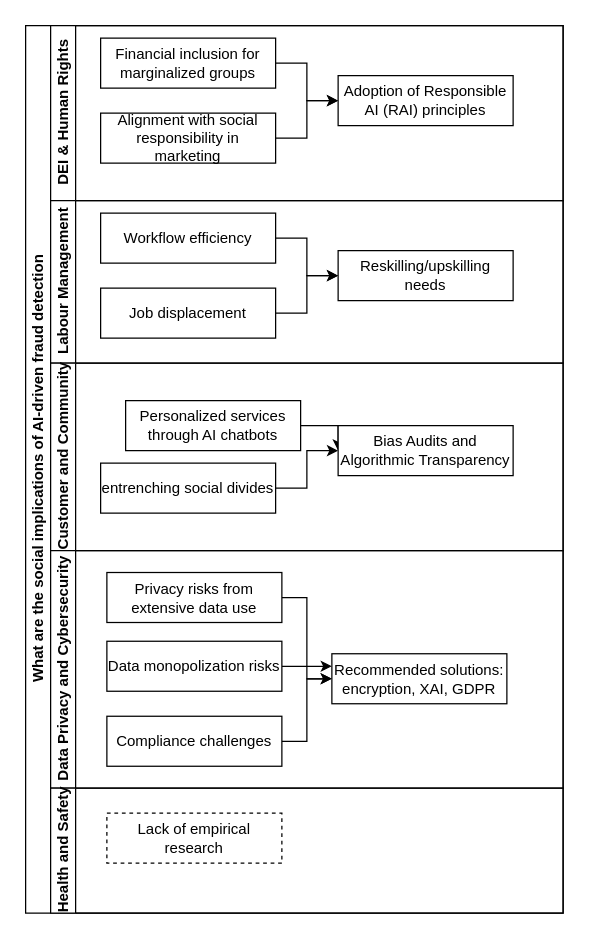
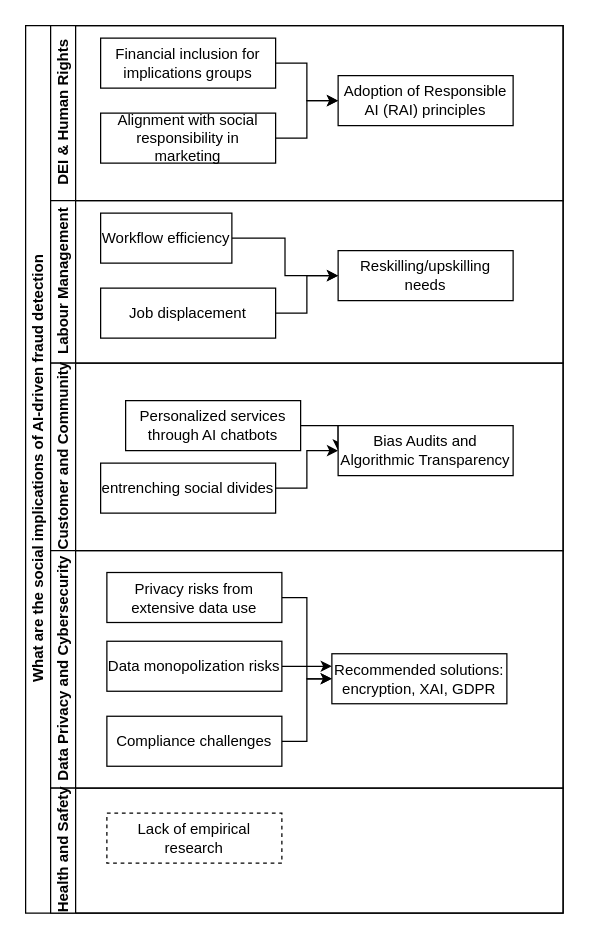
node "Financial inclusion for marginalized groups": label "Financial inclusion for marginalized groups" -> "Financial inclusion for implications groups"
node "Workflow efficiency": size 175x50 -> 131x50
